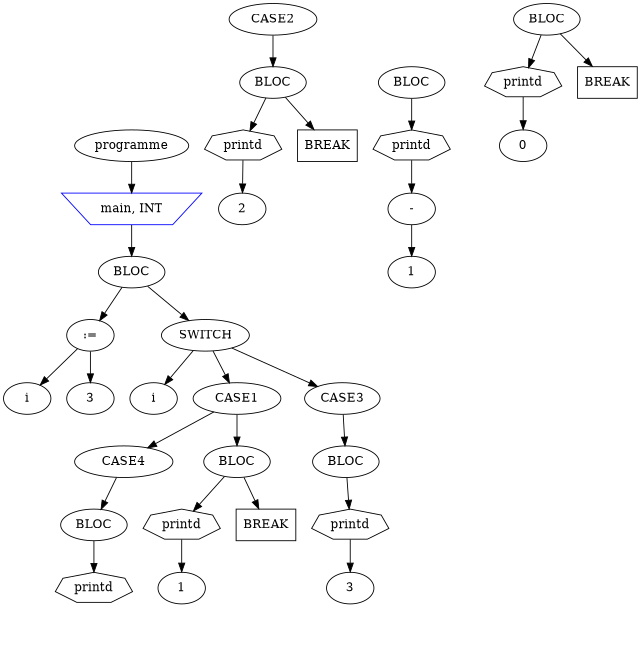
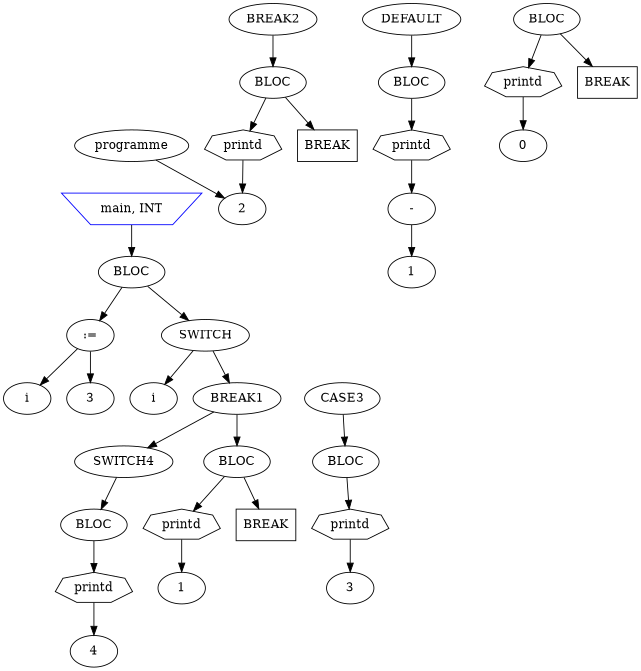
node "CASE2": label "CASE2" -> "BREAK2"
node "DEFAULT": added
edge "programme" -> "main, INT": now "programme" -> "2"
edge "SWITCH" -> "CASE3": removed
node "CASE1": label "CASE1" -> "BREAK1"
node "CASE4": label "CASE4" -> "SWITCH4"
node "4": added
